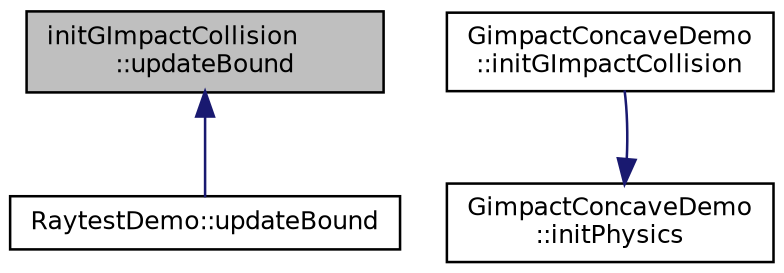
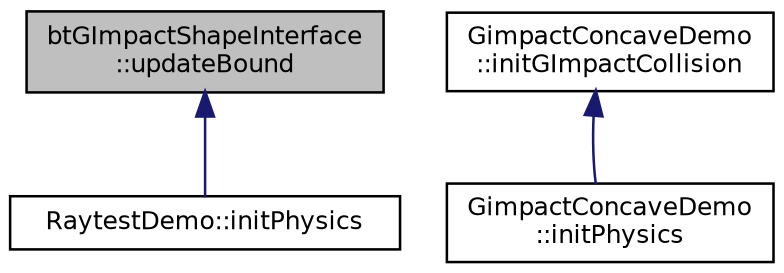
node "initGImpactCollision ::updateBound": label "initGImpactCollision ::updateBound" -> "btGImpactShapeInterface ::updateBound"
edge "GimpactConcaveDemo ::initGImpactCollision" -> "GimpactConcaveDemo ::initPhysics": reversed
node "RaytestDemo::updateBound": label "RaytestDemo::updateBound" -> "RaytestDemo::initPhysics"
